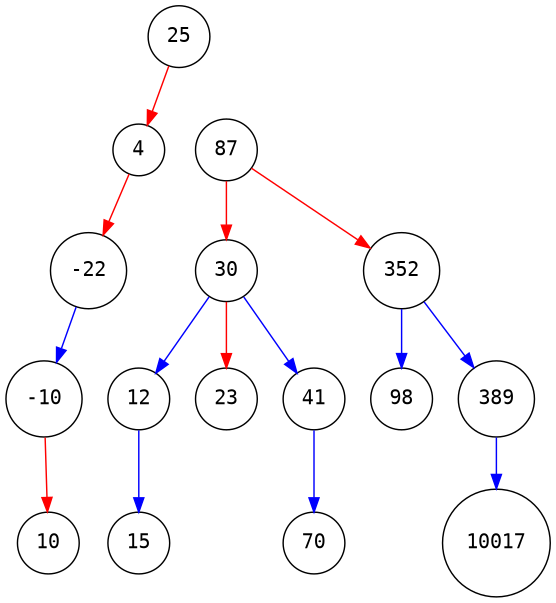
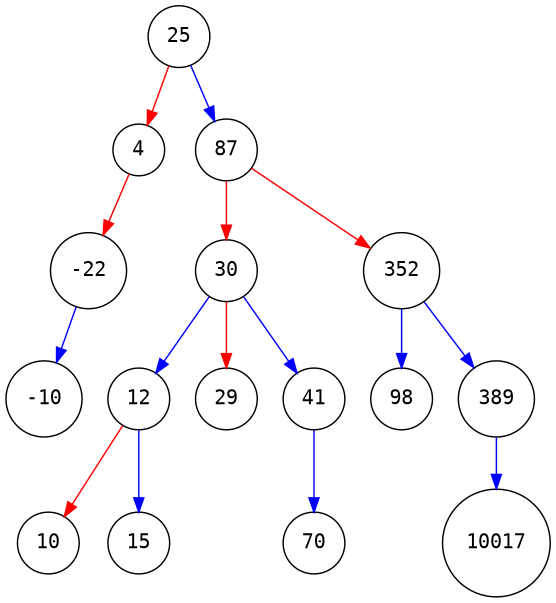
edge "25" -> "87": added
node "23": label "23" -> "29"
edge "-10" -> "10": now "12" -> "10"
